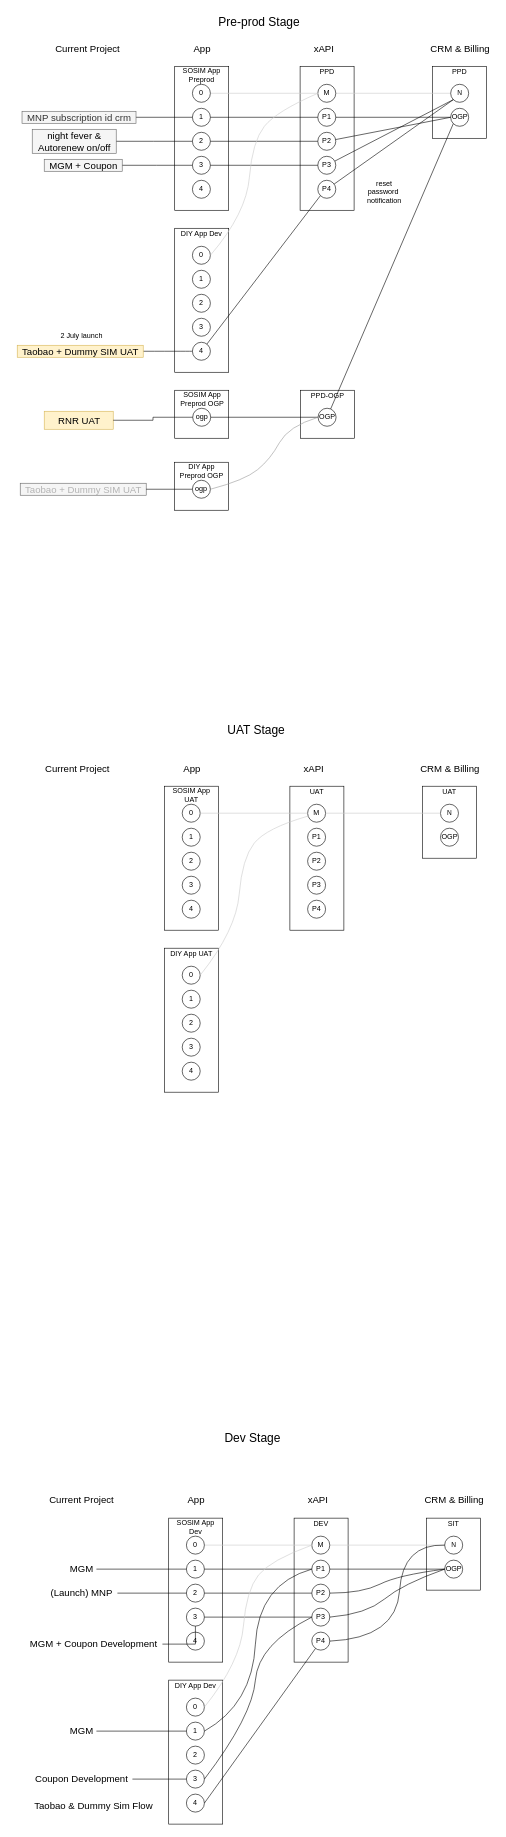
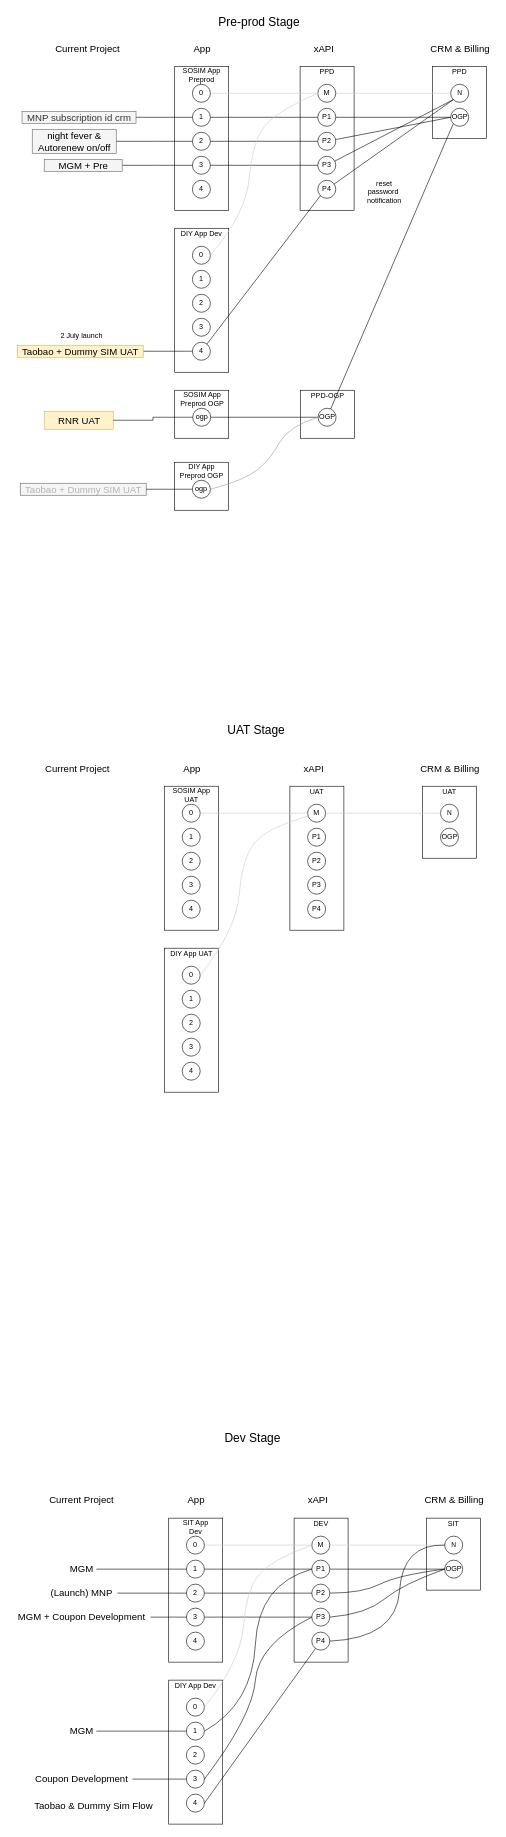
node "MGM + Coupon": label "MGM + Coupon" -> "MGM + Pre"
node "SOSIM App Dev": label "SOSIM App Dev" -> "SIT App Dev"
node "MGM + Coupon Development": moved (93, 1644) -> (81, 1617)
